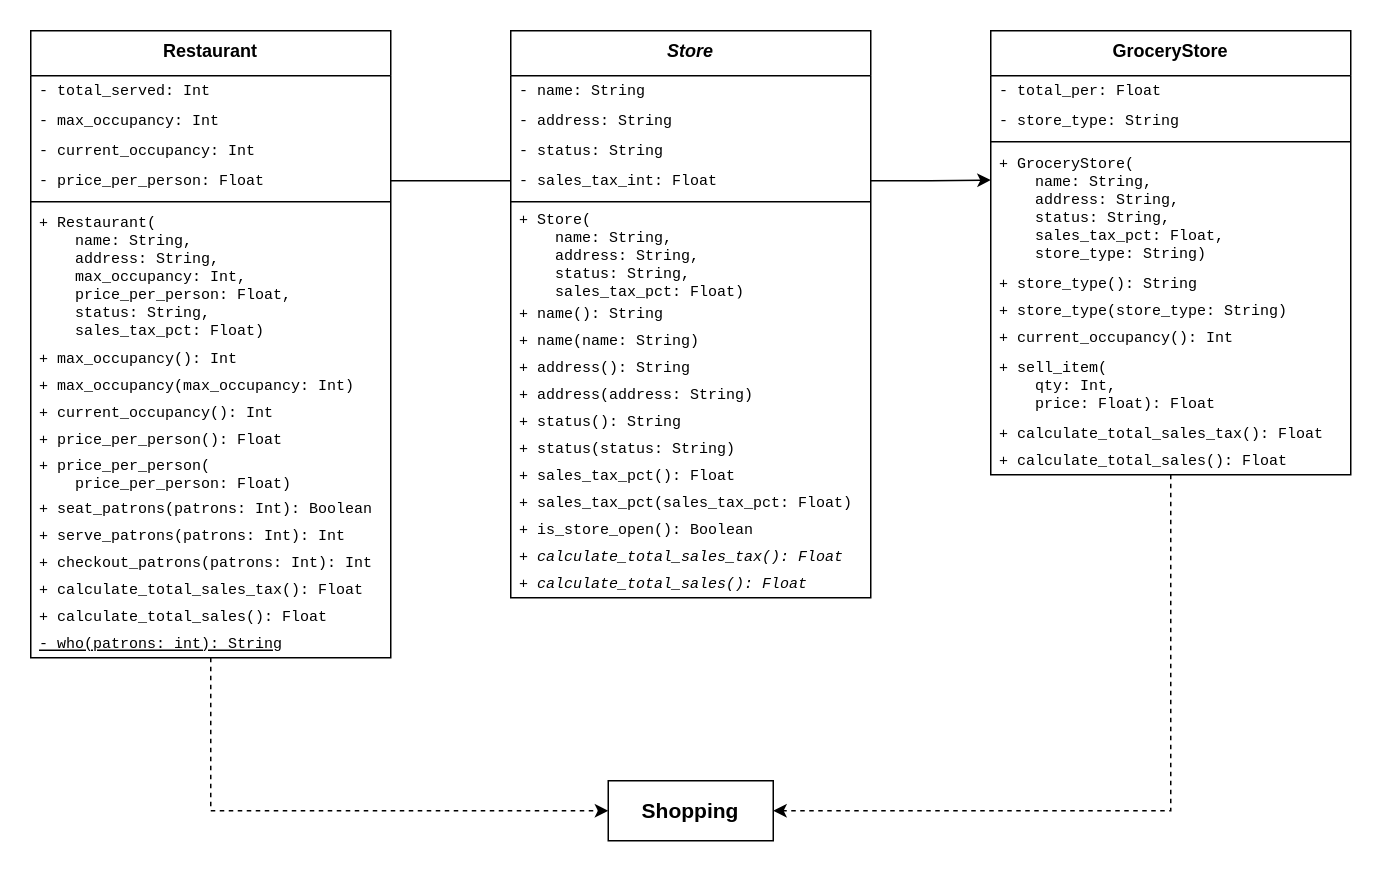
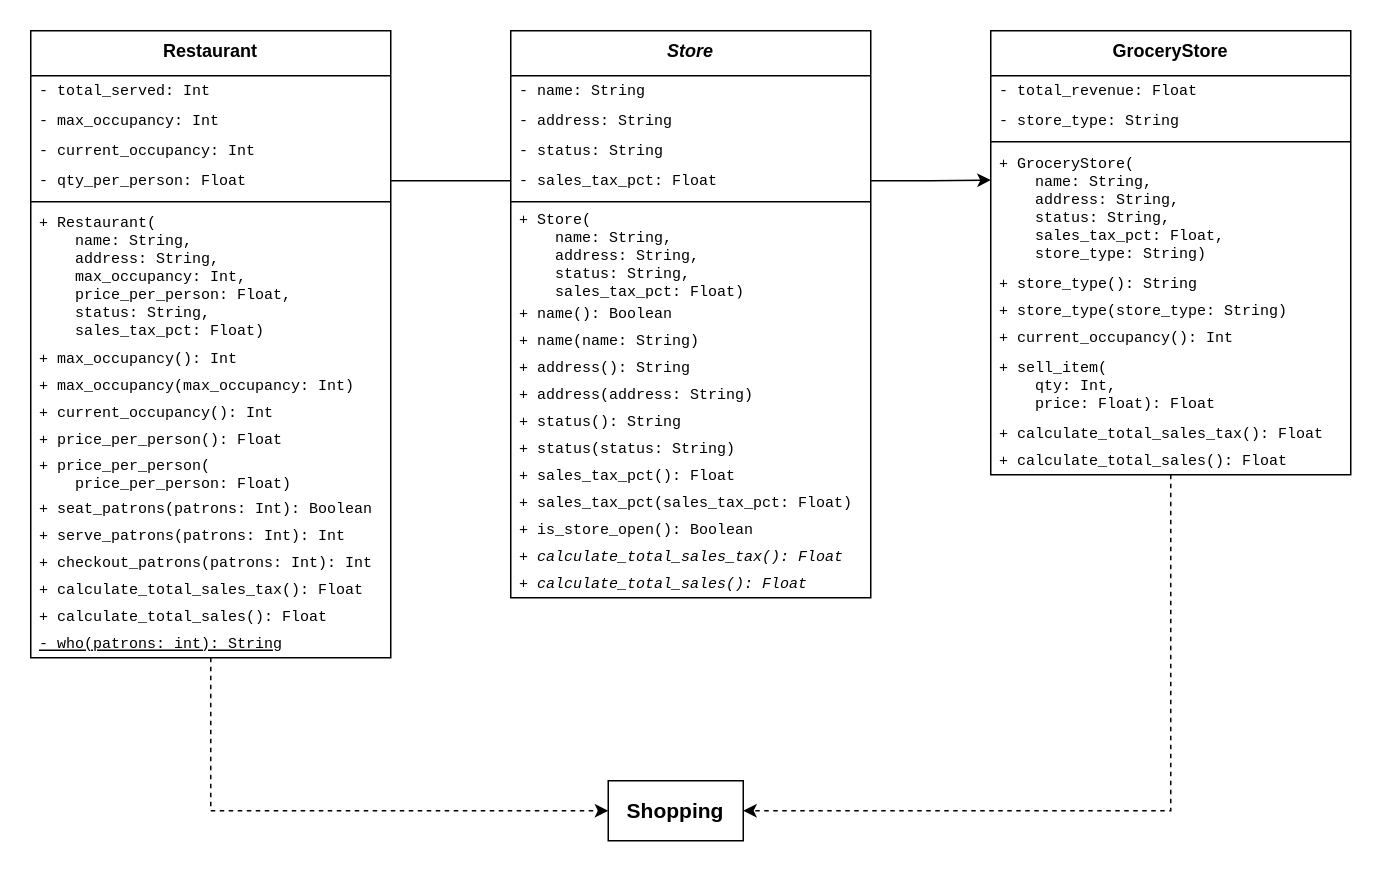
node "- total_per: Float": label "- total_per: Float" -> "- total_revenue: Float"
node "- price_per_person: Float": label "- price_per_person: Float" -> "- qty_per_person: Float"
node "- sales_tax_int: Float": label "- sales_tax_int: Float" -> "- sales_tax_pct: Float"
node "+ name(): String": label "+ name(): String" -> "+ name(): Boolean"
node "Shopping": size 165x60 -> 135x60
